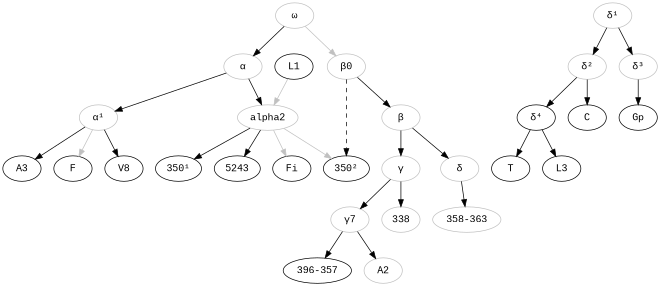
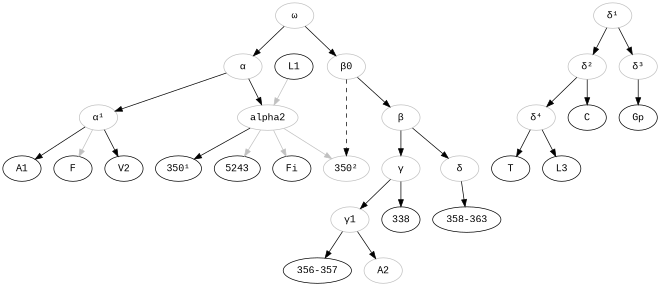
edge "ω" -> "β0": color grey -> black
node "δ⁴": color black -> grey
edge "alpha2" -> "5243": color black -> grey
node "A3": label "A3" -> "A1"
node "V8": label "V8" -> "V2"
node "350²": color black -> grey
node "γ7": label "γ7" -> "γ1"
node "338": color grey -> black
node "358-363": color grey -> black
node "396-357": label "396-357" -> "356-357"
